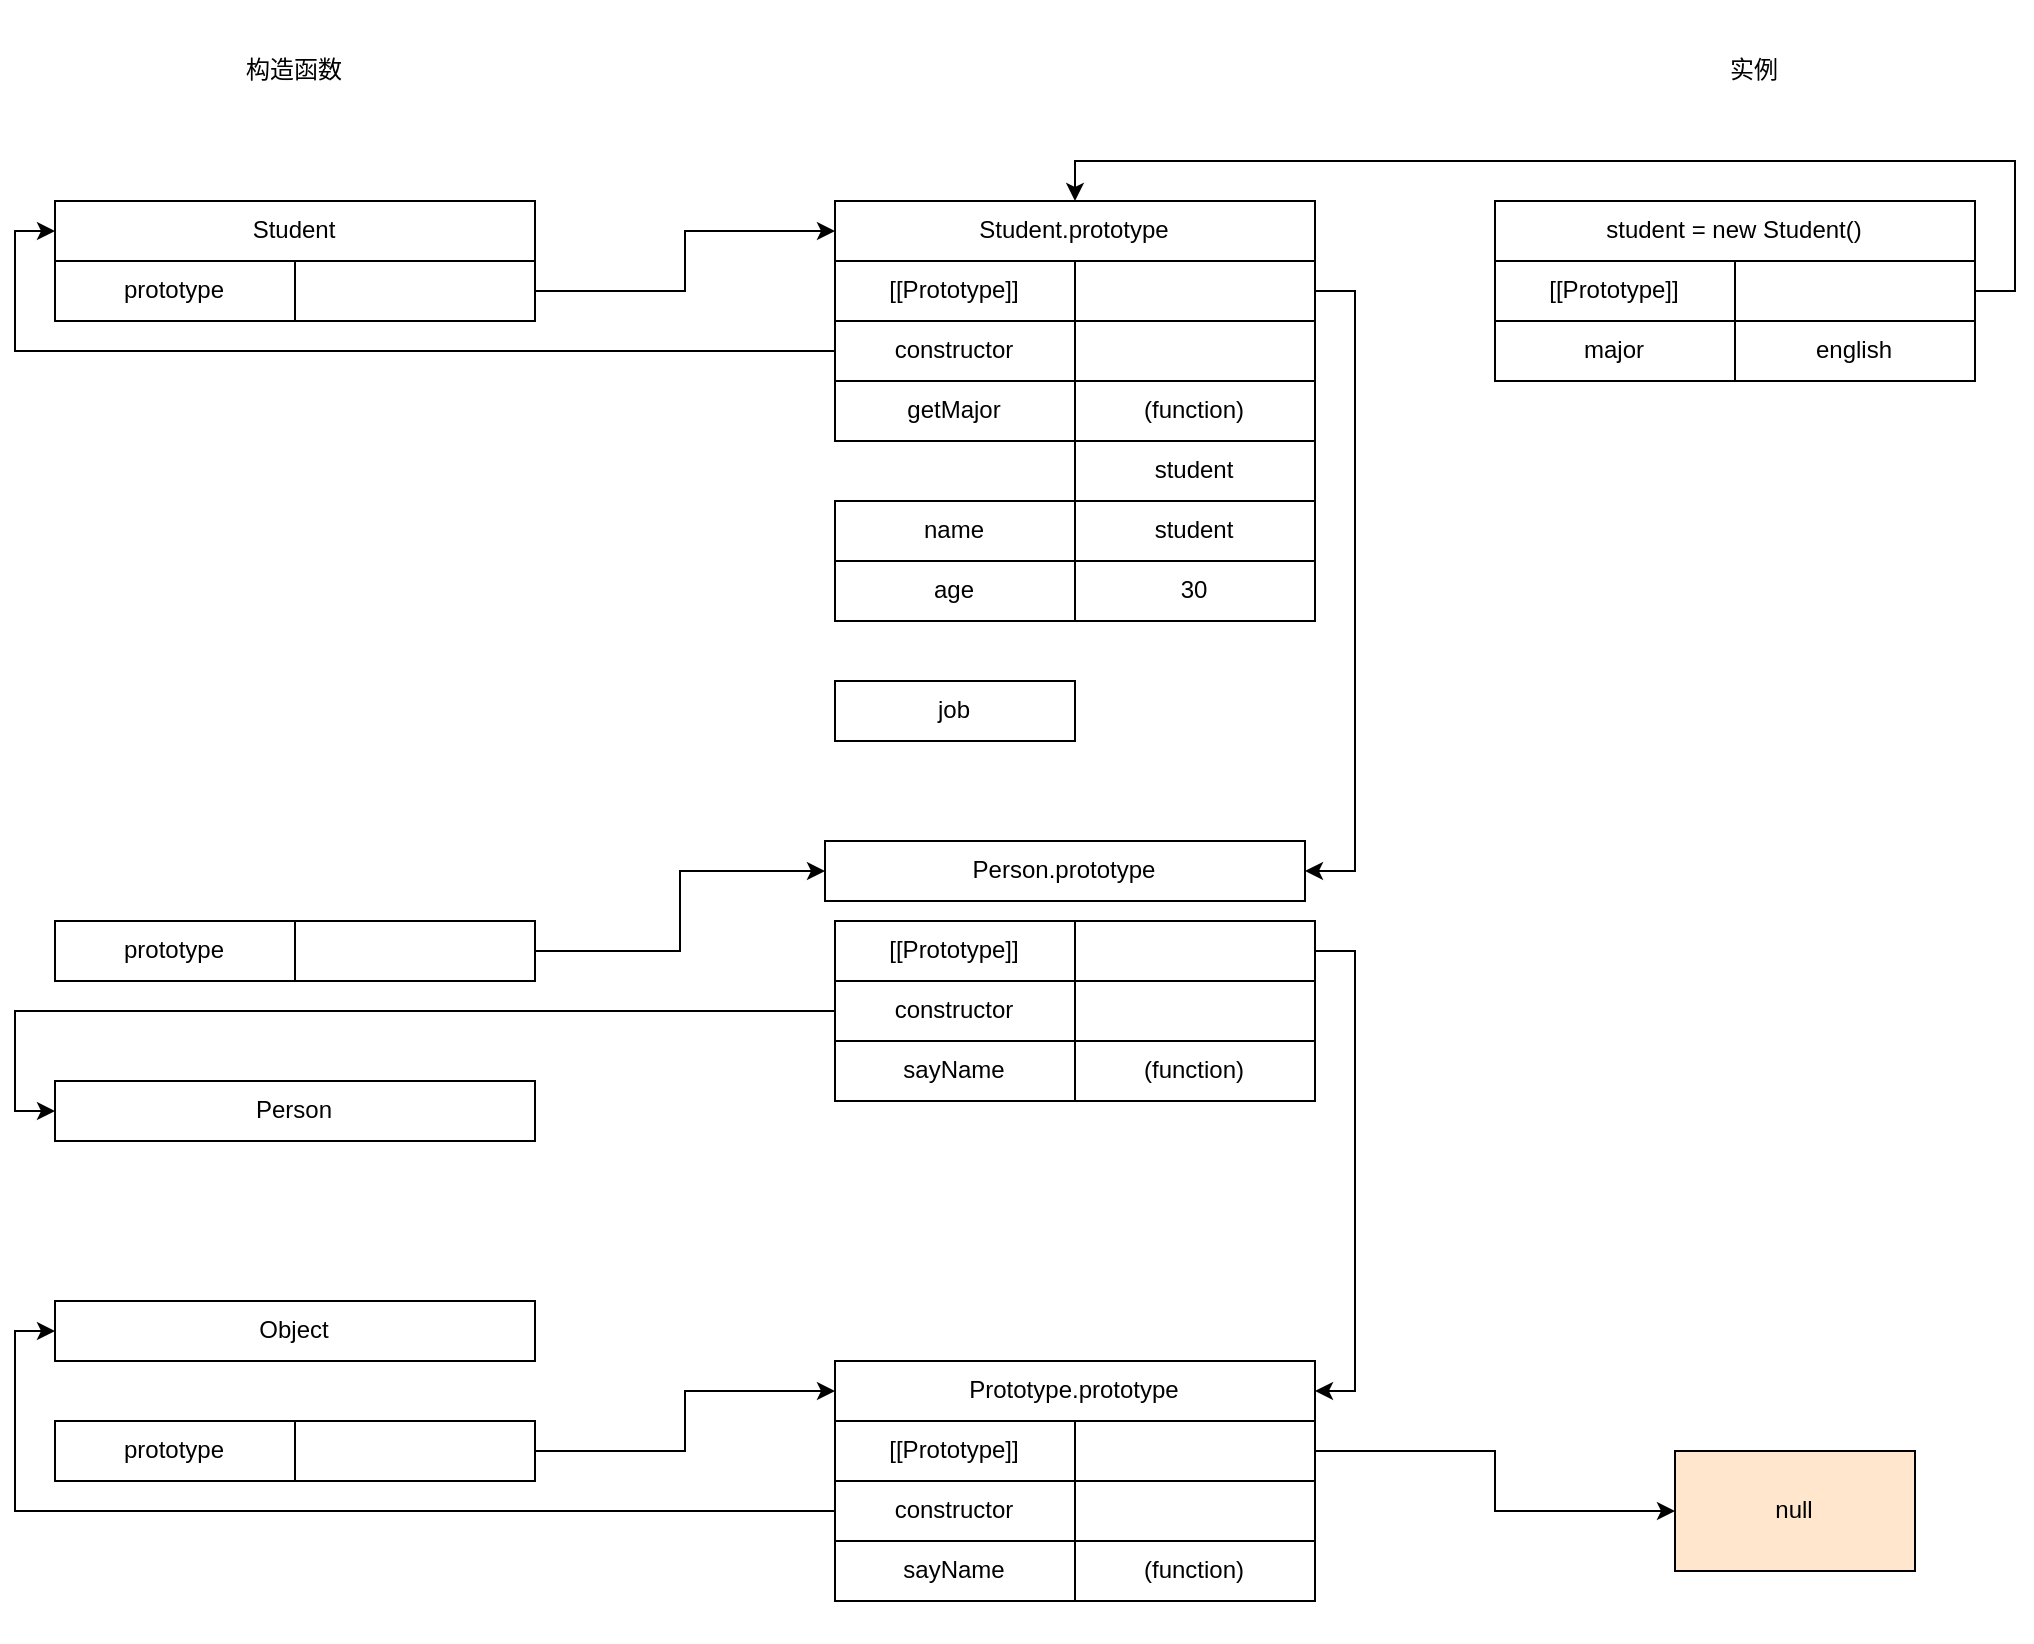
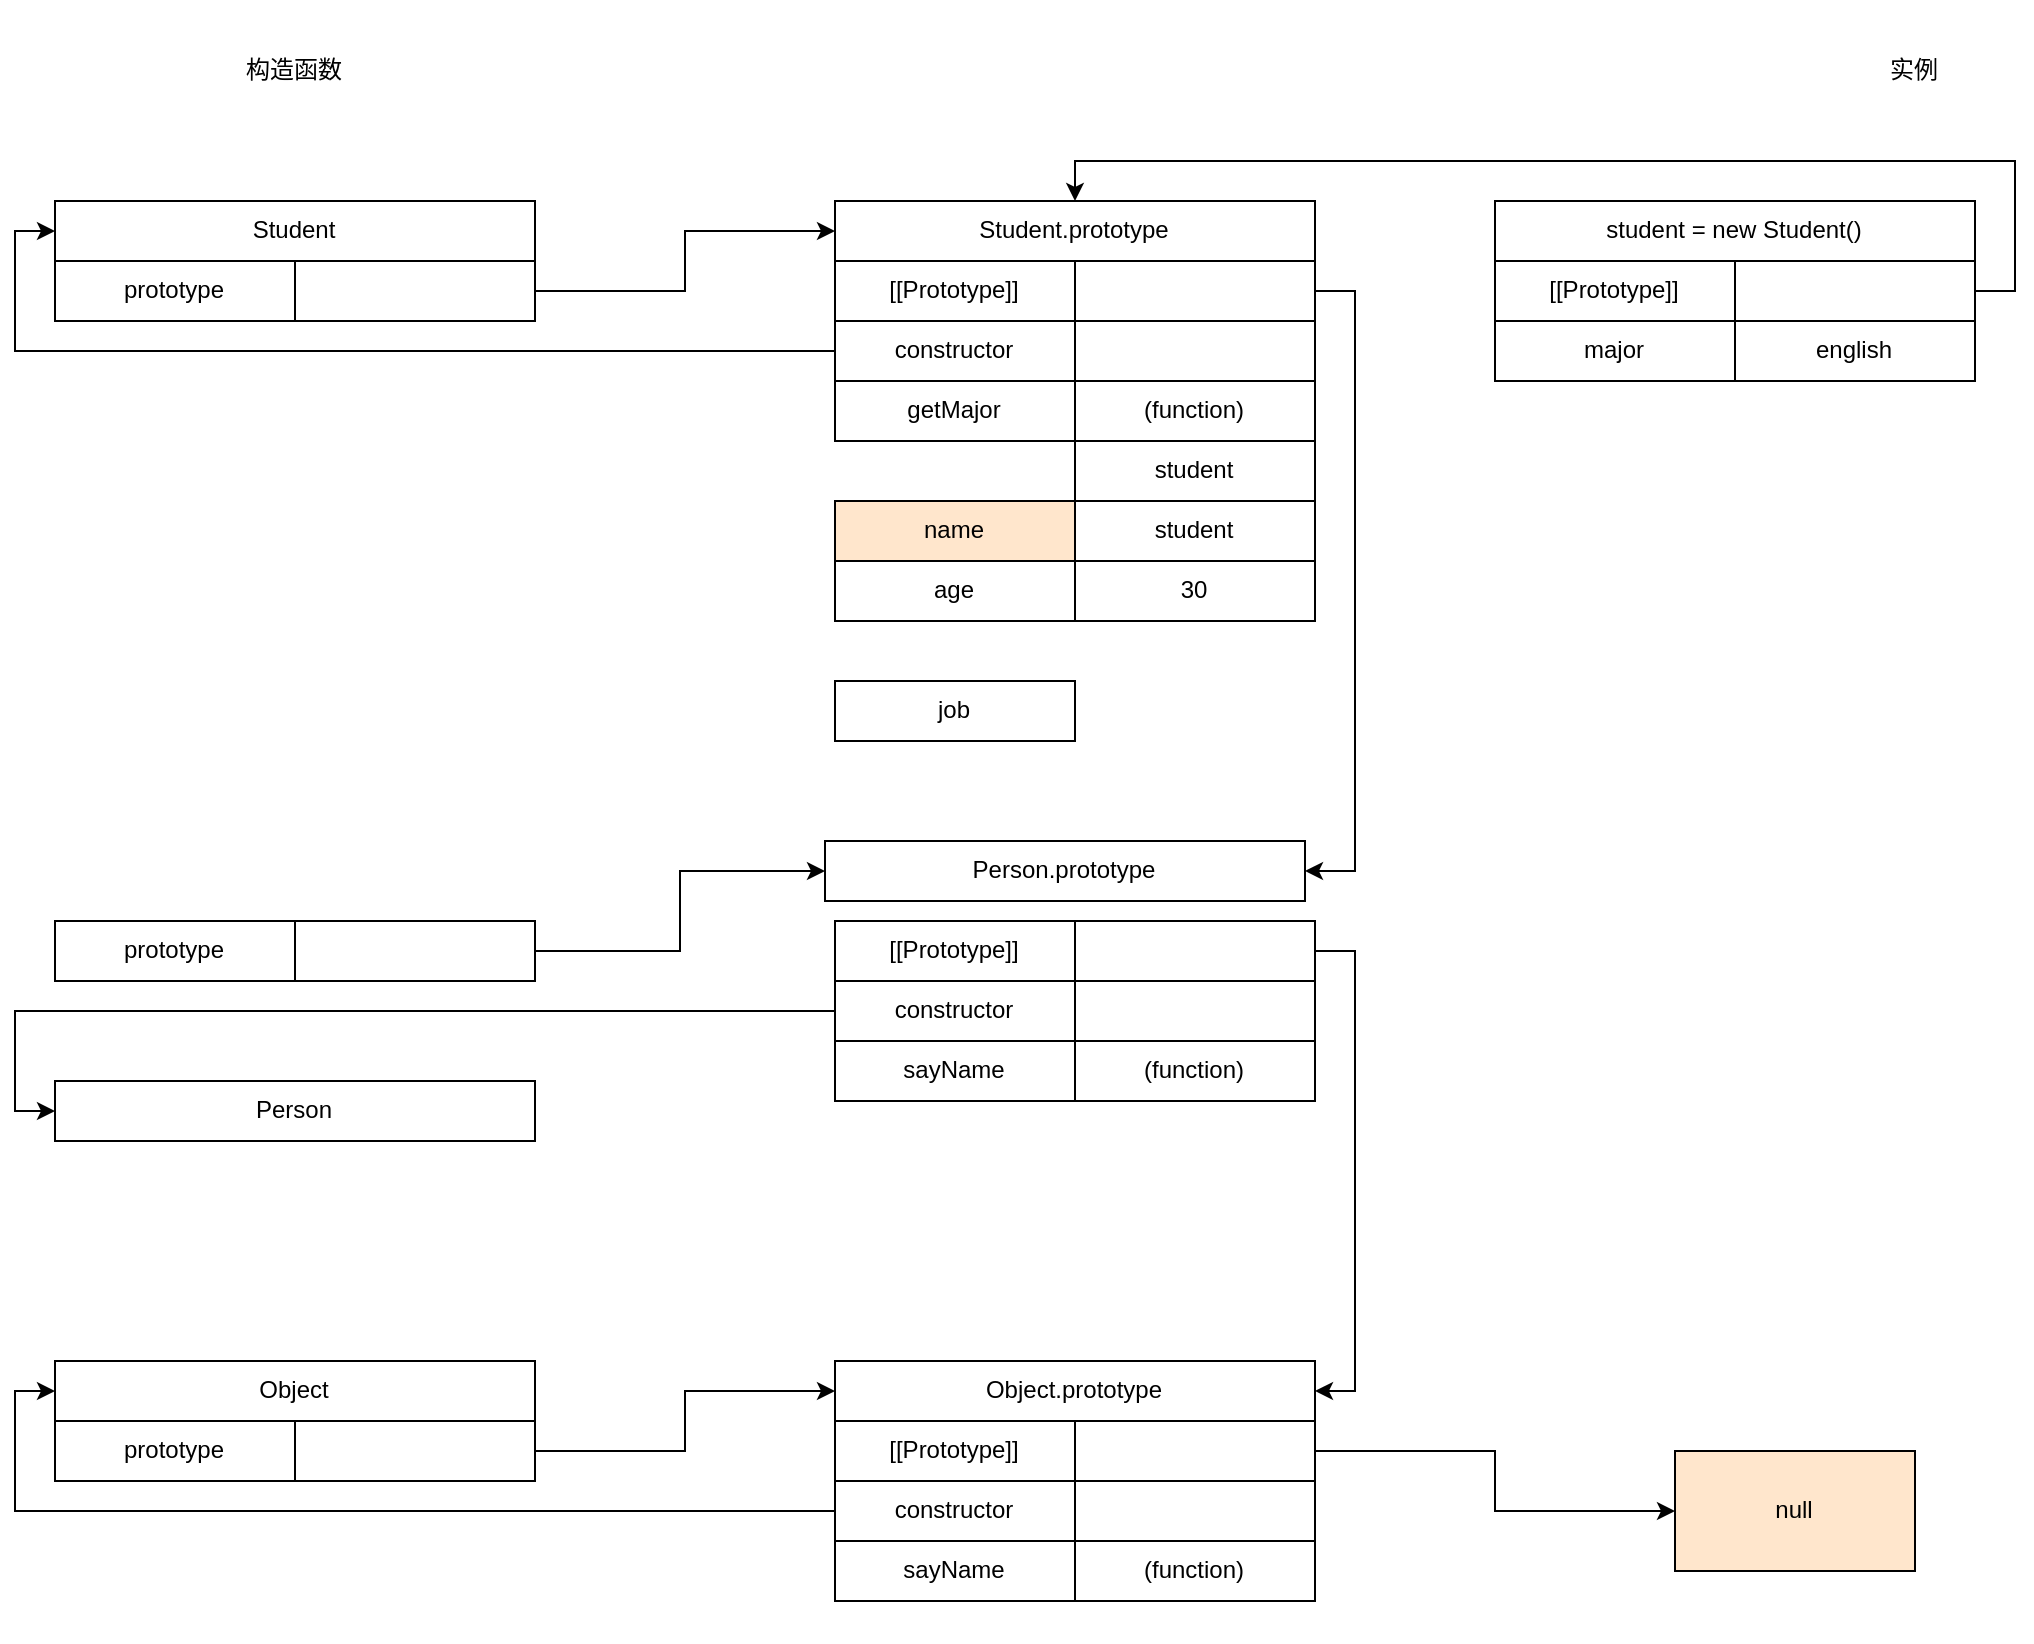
node "实例": moved (1755, 71) -> (1915, 71)
node "name": fillcolor #ffffff -> #ffe6cc
node "Object": moved (295, 1331) -> (295, 1391)
node "Prototype.prototype": label "Prototype.prototype" -> "Object.prototype"
